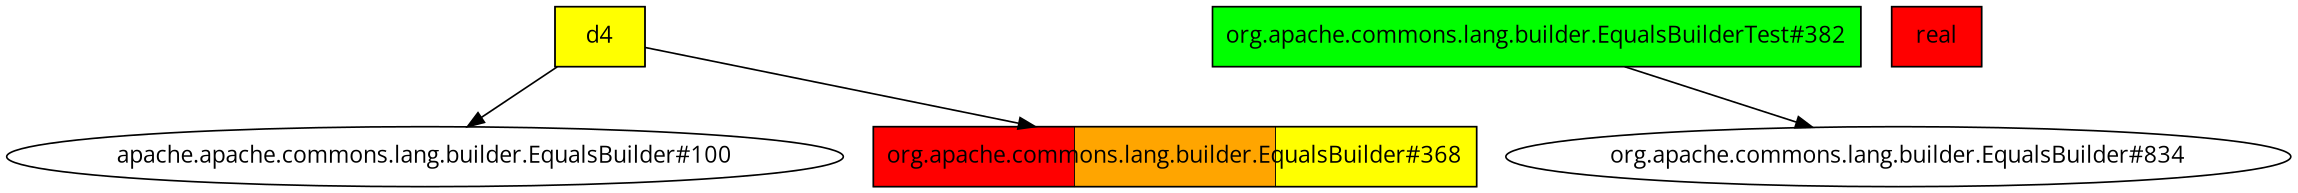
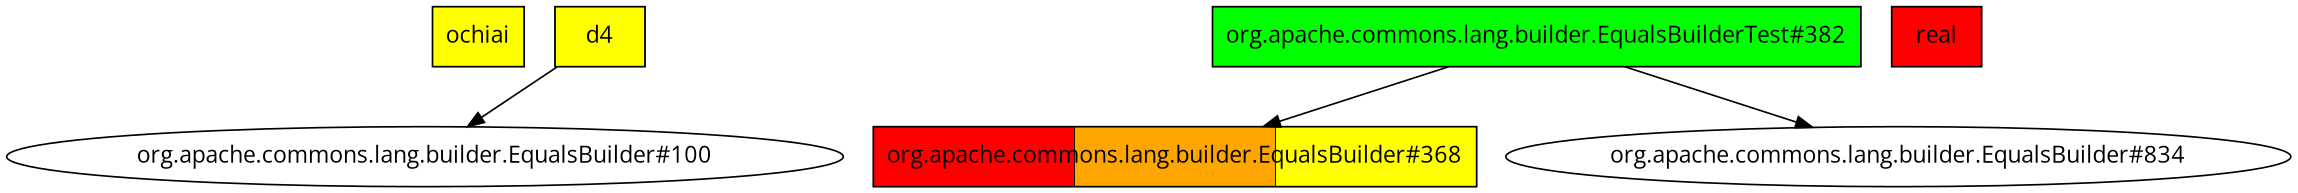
node "ochiai": added
edge "d4" -> "org.apache.commons.lang.builder.EqualsBuilder#368": now "org.apache.commons.lang.builder.EqualsBuilderTest#382" -> "org.apache.commons.lang.builder.EqualsBuilder#368"
node "apache.apache.commons.lang.builder.EqualsBuilder#100": label "apache.apache.commons.lang.builder.EqualsBuilder#100" -> "org.apache.commons.lang.builder.EqualsBuilder#100"
